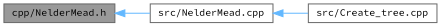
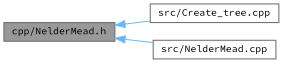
edge "src/Create_tree.cpp" -> "src/NelderMead.cpp": now "src/Create_tree.cpp" -> "cpp/NelderMead.h"
